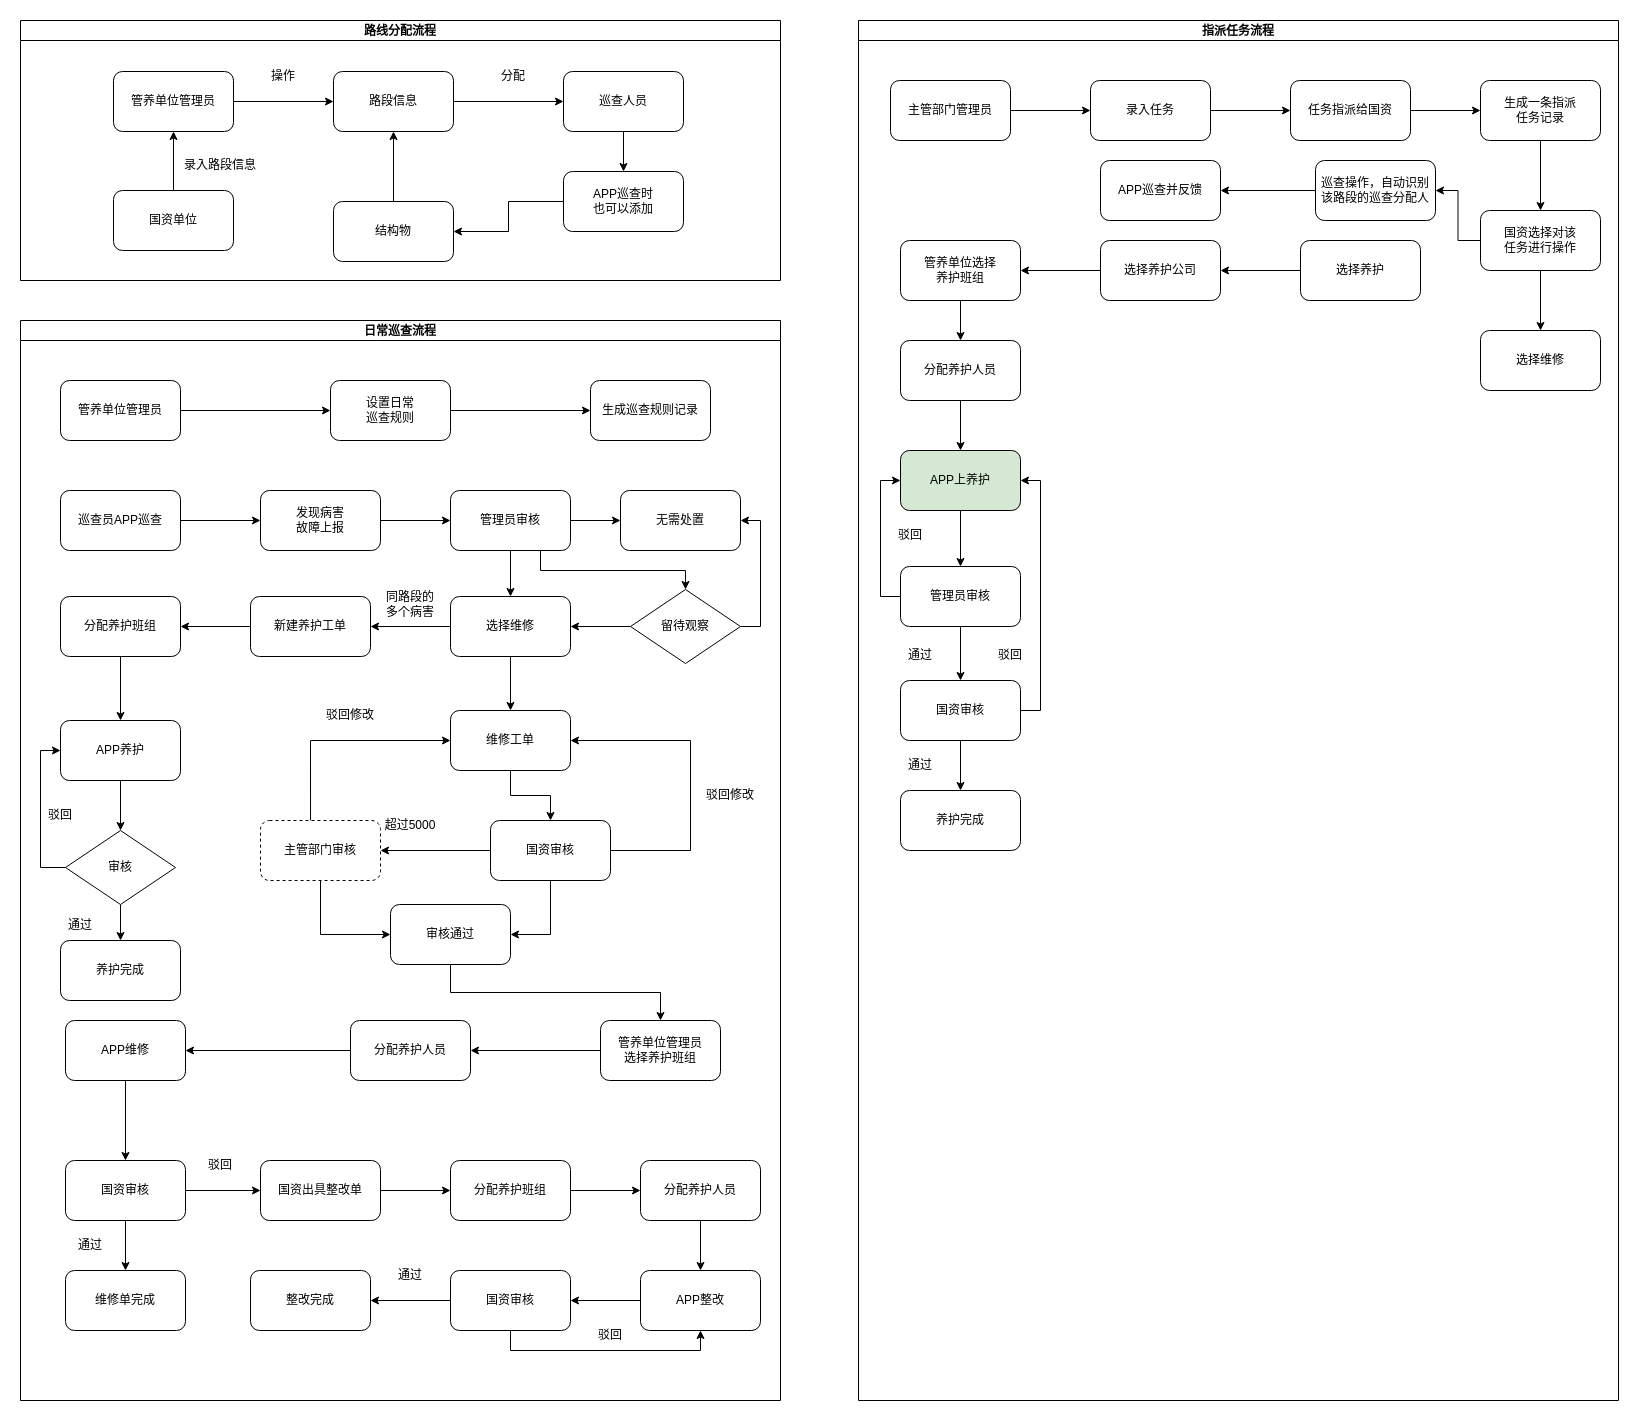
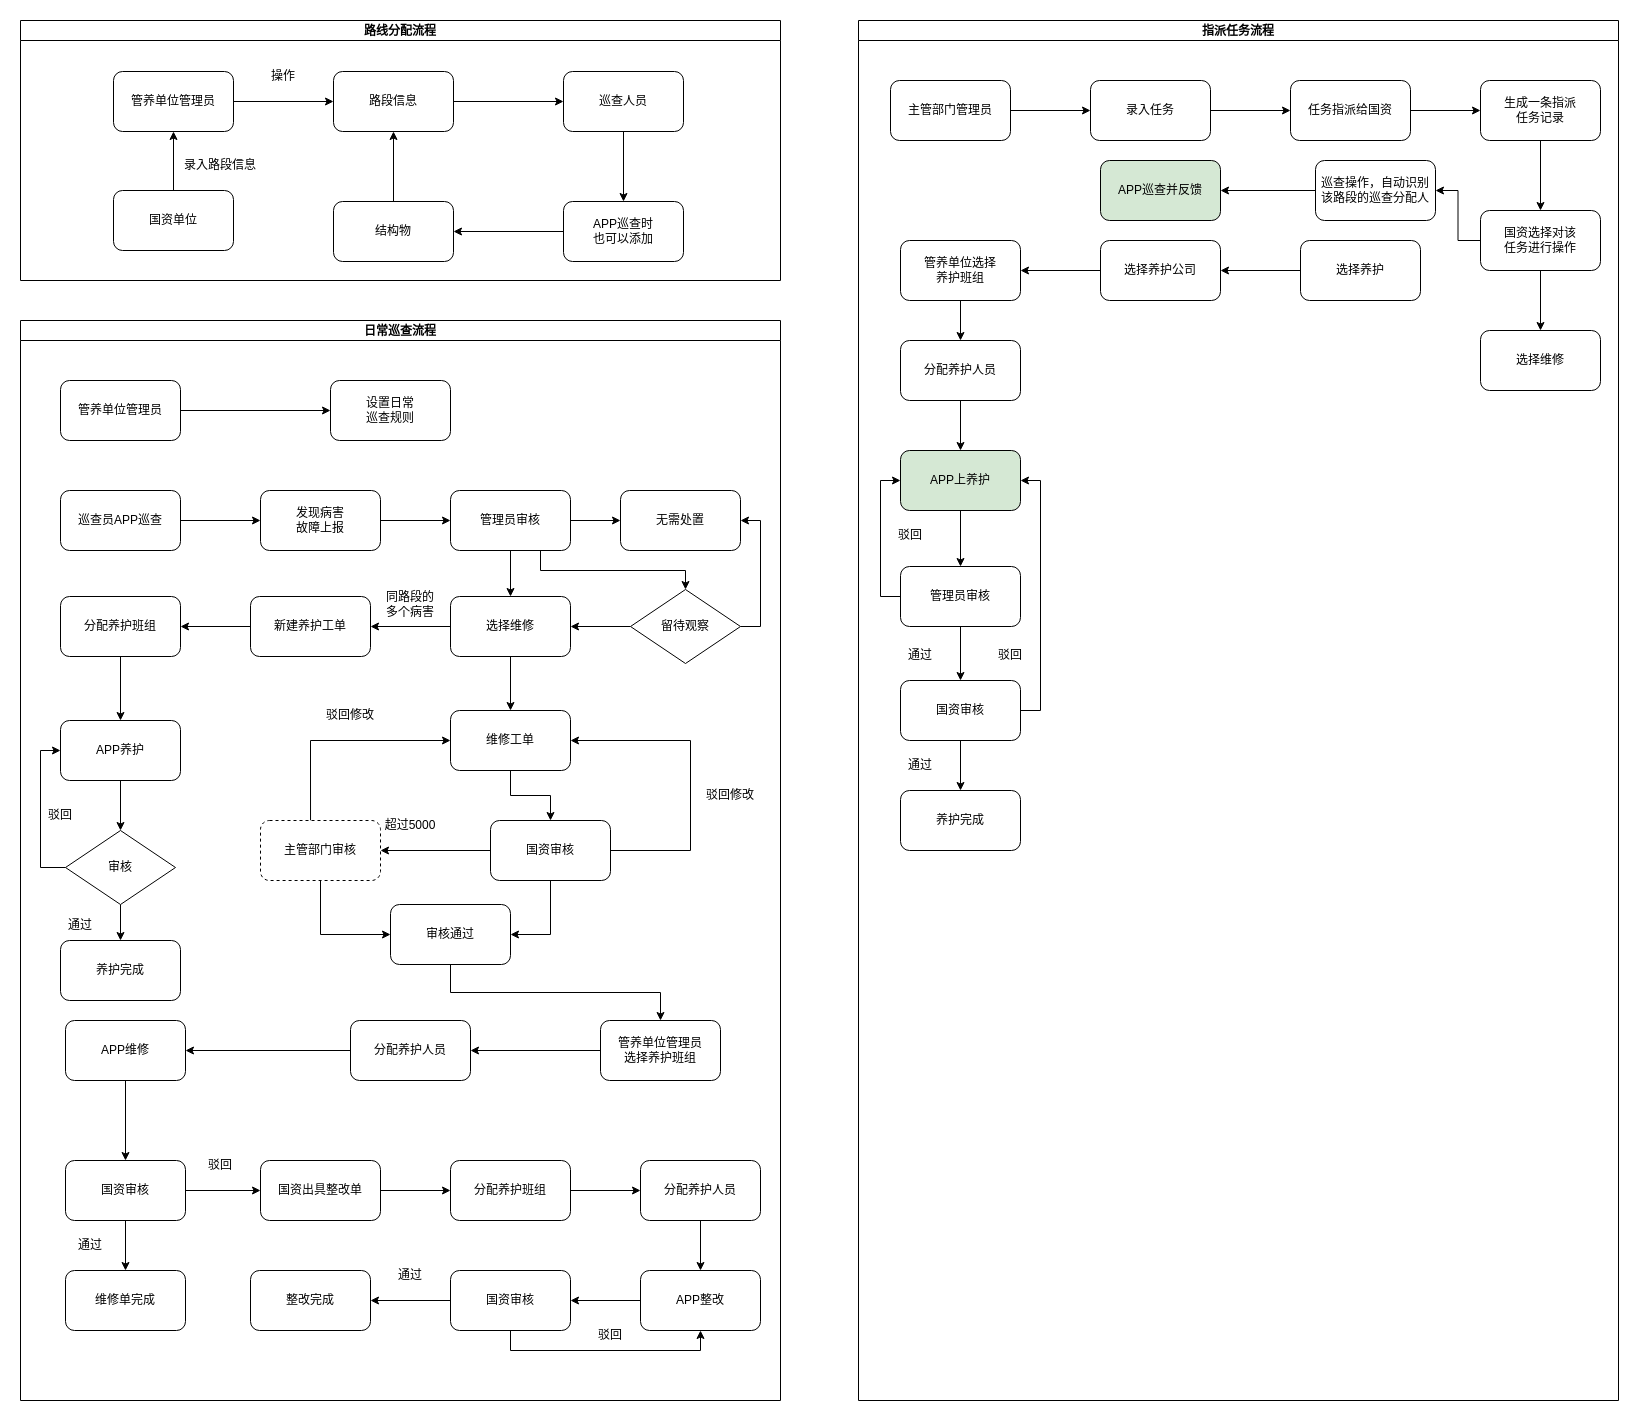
node "分配": removed
node "APP巡查并反馈": fillcolor #ffffff -> #d5e8d4
node "APP巡查时 也可以添加": moved (624, 202) -> (624, 232)
edge "设置日常 巡查规则" -> "生成巡查规则记录": removed
node "生成巡查规则记录": removed
